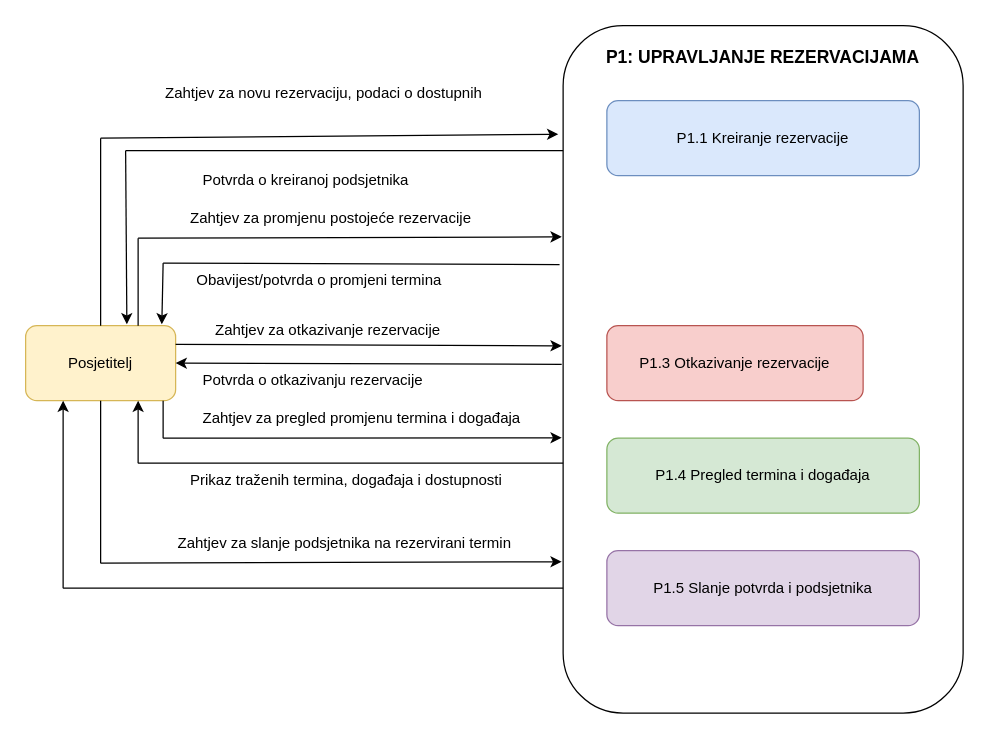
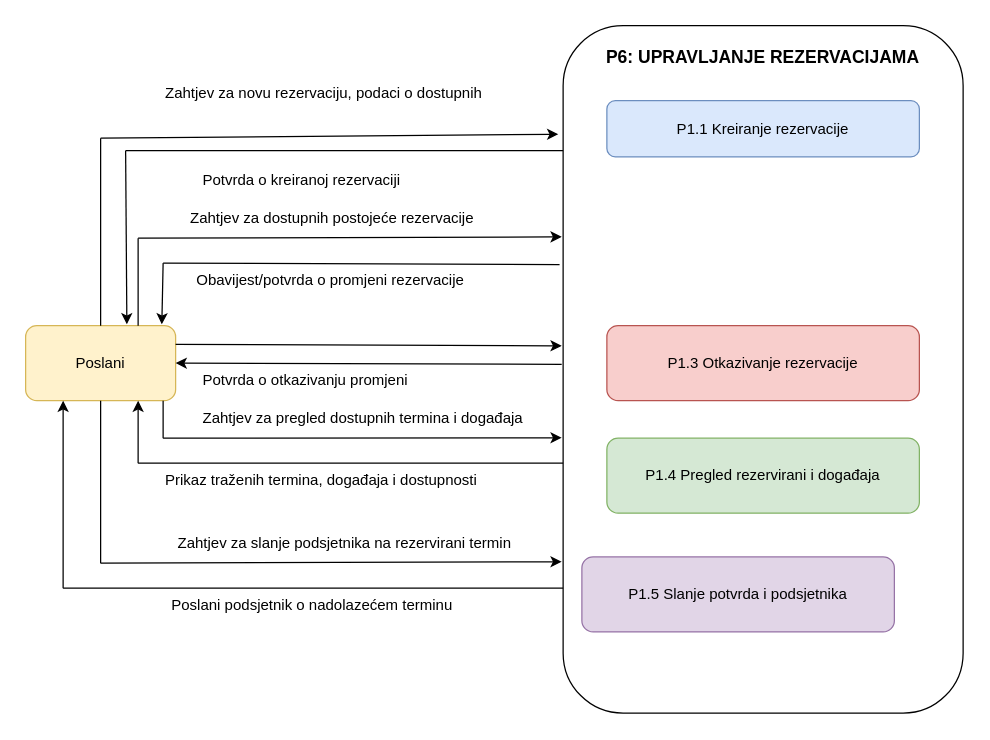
node "P1: UPRAVLJANJE REZERVACIJAMA": label "P1: UPRAVLJANJE REZERVACIJAMA" -> "P6: UPRAVLJANJE REZERVACIJAMA"
node "P1.1 Kreiranje rezervacije": size 313x75 -> 313x56
node "Potvrda o kreiranoj podsjetnika": label "Potvrda o kreiranoj podsjetnika" -> "Potvrda o kreiranoj rezervaciji"
node "Zahtjev za promjenu postojeće rezervacije": label "Zahtjev za promjenu postojeće rezervacije" -> "Zahtjev za dostupnih postojeće rezervacije"
node "Obavijest/potvrda o promjeni termina": label "Obavijest/potvrda o promjeni termina" -> "Obavijest/potvrda o promjeni rezervacije"
node "Zahtjev za otkazivanje rezervacije": removed
node "Posjetitelj": label "Posjetitelj" -> "Poslani"
node "P1.3 Otkazivanje rezervacije": size 256x75 -> 313x75
node "Potvrda o otkazivanju rezervacije": label "Potvrda o otkazivanju rezervacije" -> "Potvrda o otkazivanju promjeni"
node "Zahtjev za pregled promjenu termina i događaja": label "Zahtjev za pregled promjenu termina i događaja" -> "Zahtjev za pregled dostupnih termina i događaja"
node "P1.4 Pregled termina i događaja": label "P1.4 Pregled termina i događaja" -> "P1.4 Pregled rezervirani i događaja"
node "Prikaz traženih termina, događaja i dostupnosti": moved (363, 488) -> (338, 488)
node "P1.5 Slanje potvrda i podsjetnika": moved (763, 588) -> (738, 594)
node "Poslani podsjetnik o nadolazećem terminu": added
